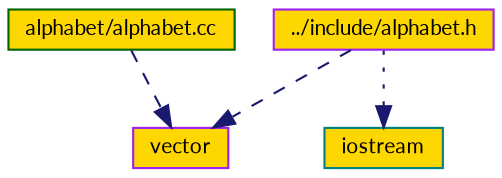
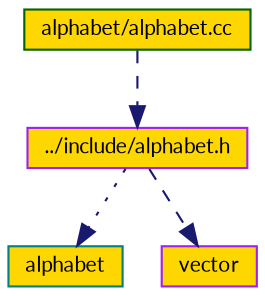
edge "alphabet/alphabet.cc" -> "vector": now "alphabet/alphabet.cc" -> "../include/alphabet.h"
node "iostream": label "iostream" -> "alphabet"
